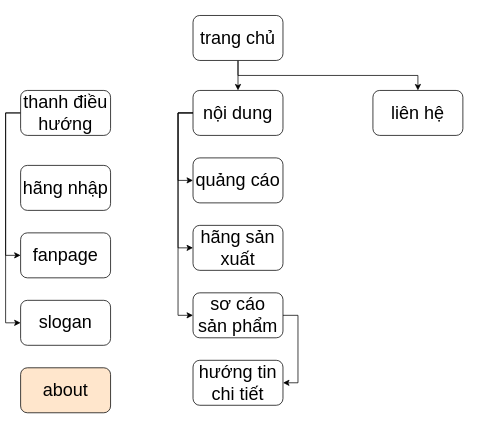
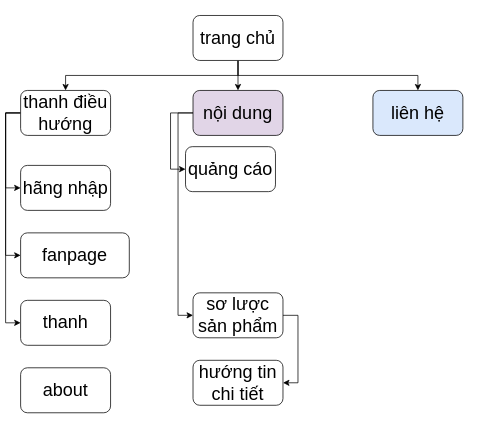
edge "trang chủ" -> "thanh điều hướng": added
node "nội dung": fillcolor #ffffff -> #e1d5e7
node "liên hệ": fillcolor #ffffff -> #dae8fc
node "quảng cáo": moved (238, 180) -> (231, 169)
edge "thanh điều hướng" -> "hãng nhập": added
edge "nội dung" -> "hãng sản xuất": removed
node "hãng sản xuất": removed
node "fanpage": size 90x45 -> 109x45
node "sơ cáo sản phẩm": label "sơ cáo sản phẩm" -> "sơ lược sản phẩm"
node "slogan": label "slogan" -> "thanh"
node "about": fillcolor #ffe6cc -> #ffffff
